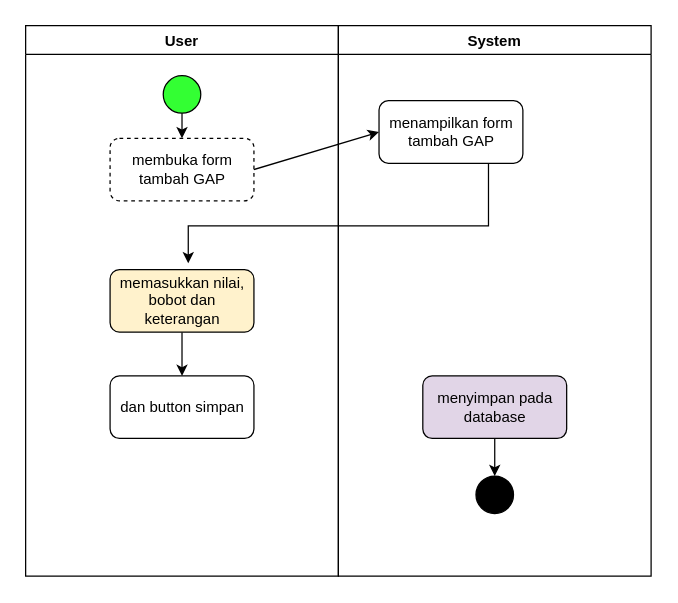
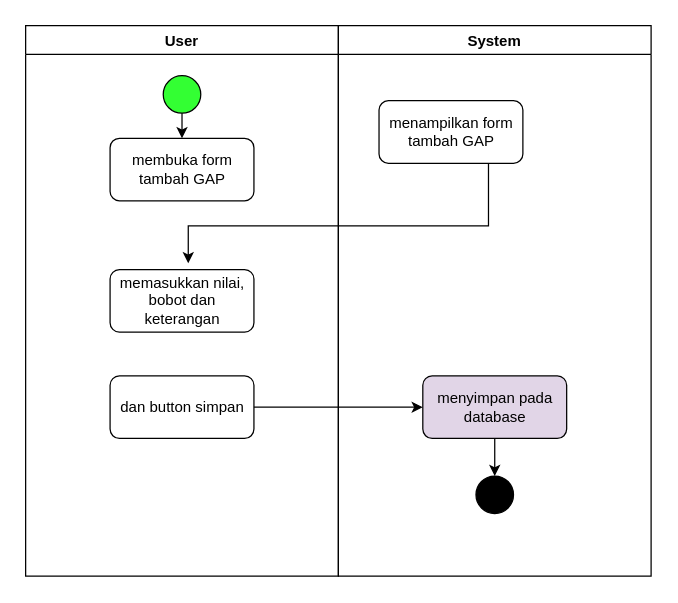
edge "membuka form tambah GAP" -> "menampilkan form tambah GAP": removed
node "membuka form tambah GAP": style dashed -> solid
node "memasukkan nilai, bobot dan keterangan": fillcolor #fff2cc -> #ffffff
edge "memasukkan nilai, bobot dan keterangan" -> "dan button simpan": removed
edge "dan button simpan" -> "menyimpan pada database": added
